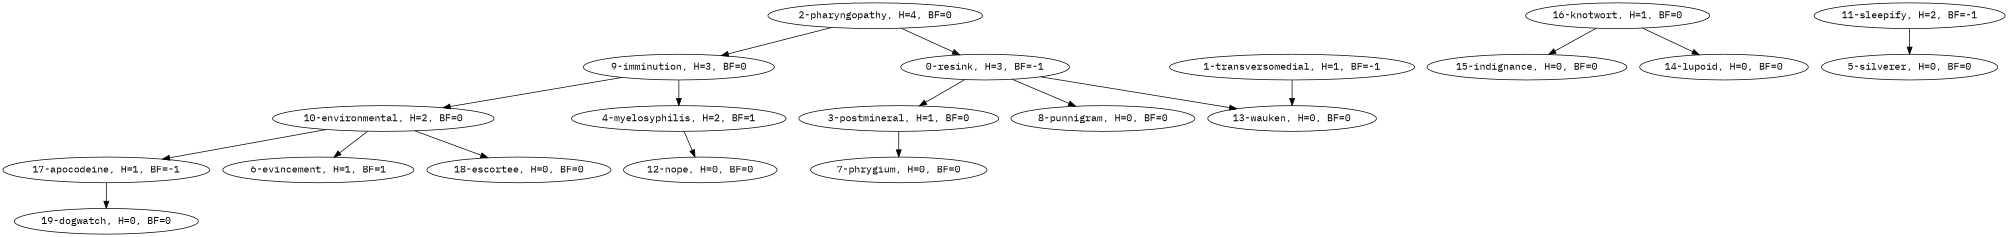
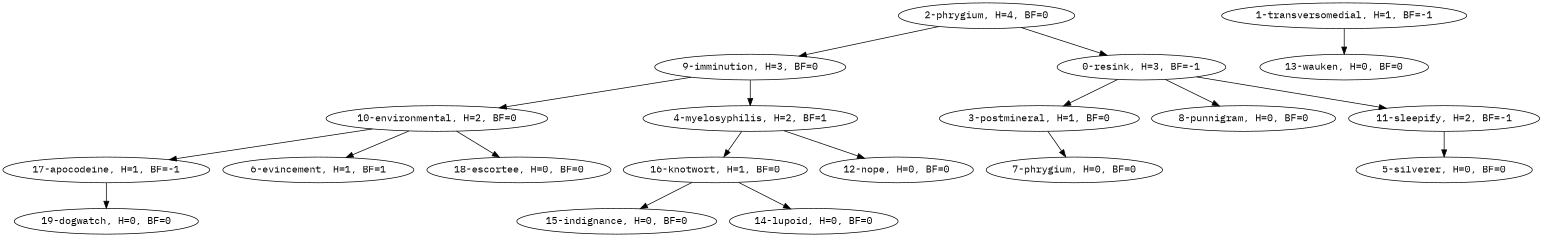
node "2-pharyngopathy, H=4, BF=0": label "2-pharyngopathy, H=4, BF=0" -> "2-phrygium, H=4, BF=0"
edge "0-resink, H=3, BF=-1" -> "13-wauken, H=0, BF=0": now "0-resink, H=3, BF=-1" -> "11-sleepify, H=2, BF=-1"
edge "4-myelosyphilis, H=2, BF=1" -> "16-knotwort, H=1, BF=0": added
